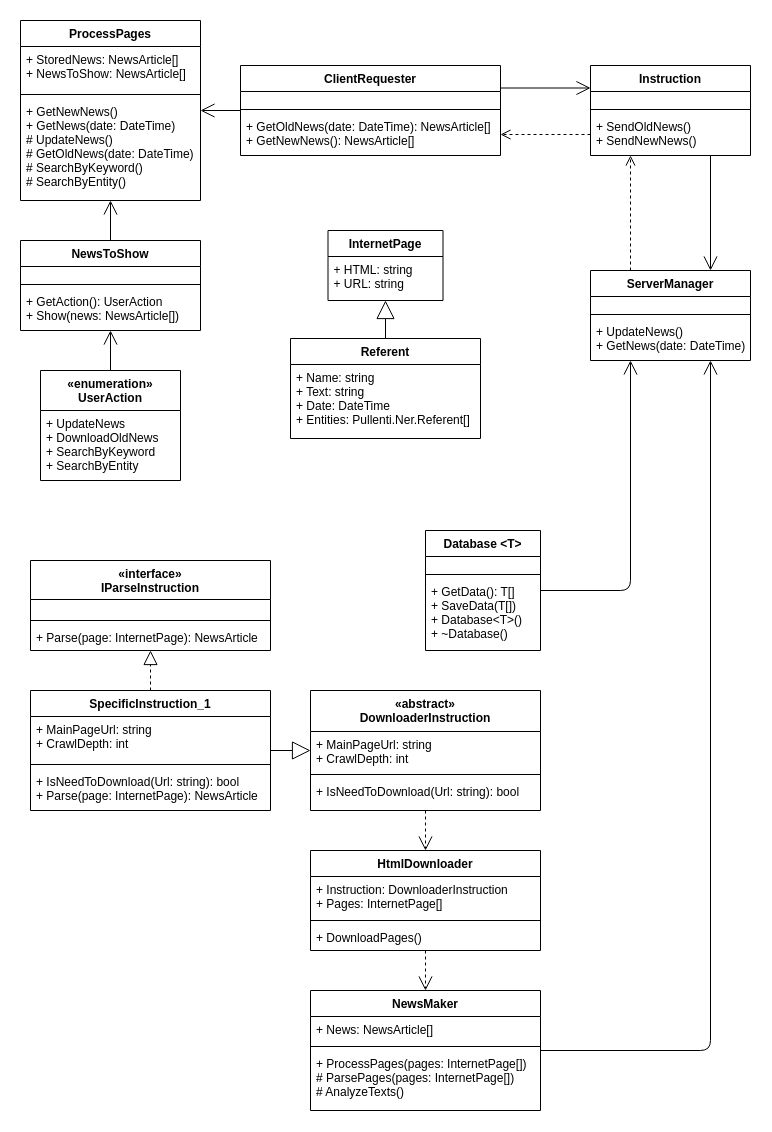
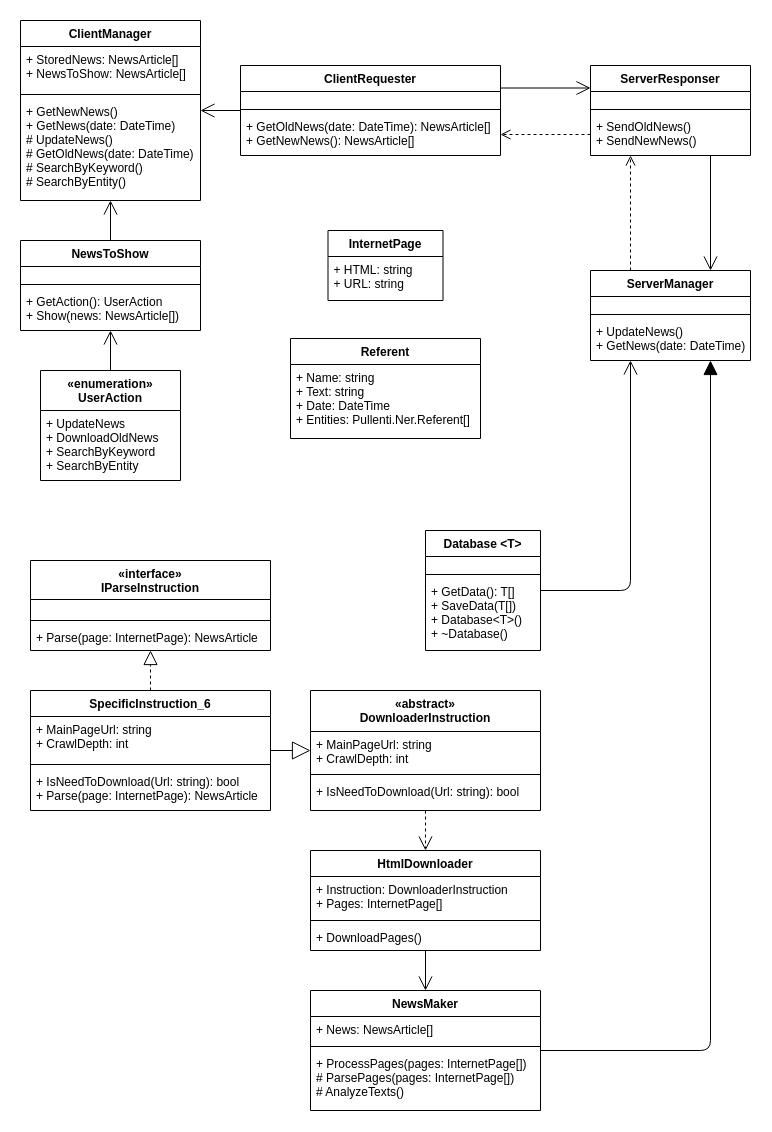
node "ProcessPages": label "ProcessPages" -> "ClientManager"
node "Instruction": label "Instruction" -> "ServerResponser"
edge "Referent" -> "InternetPage": removed
edge "NewsMaker" -> "+ UpdateNews() + GetNews(date: DateTime)": arrowhead open -> block
node "SpecificInstruction_1": label "SpecificInstruction_1" -> "SpecificInstruction_6"
edge "HtmlDownloader" -> "NewsMaker": style dashed -> solid
